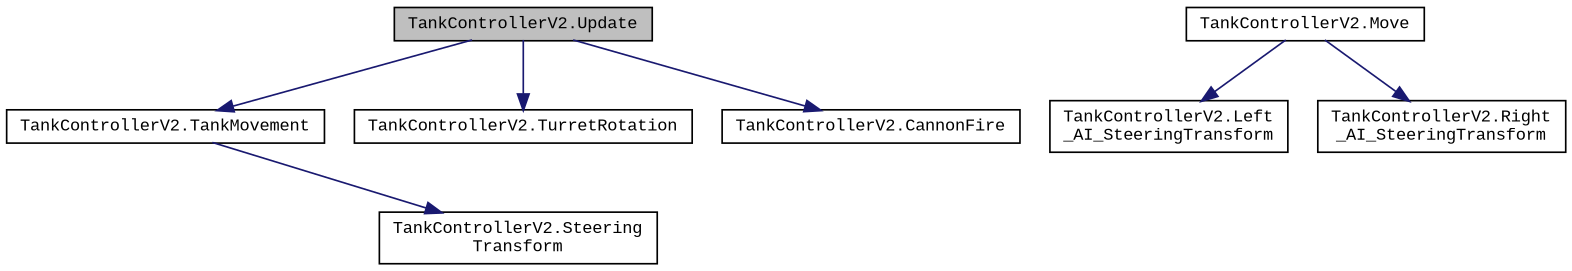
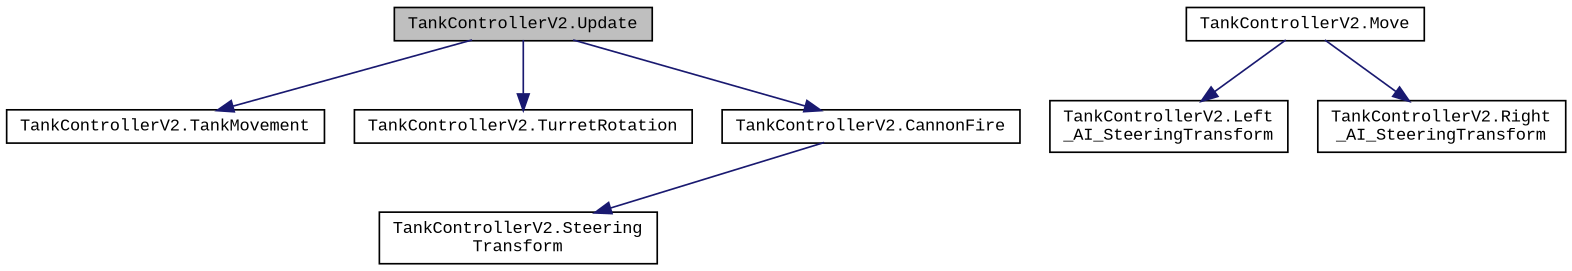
edge "TankControllerV2.TankMovement" -> "TankControllerV2.Steering Transform": now "TankControllerV2.CannonFire" -> "TankControllerV2.Steering Transform"
